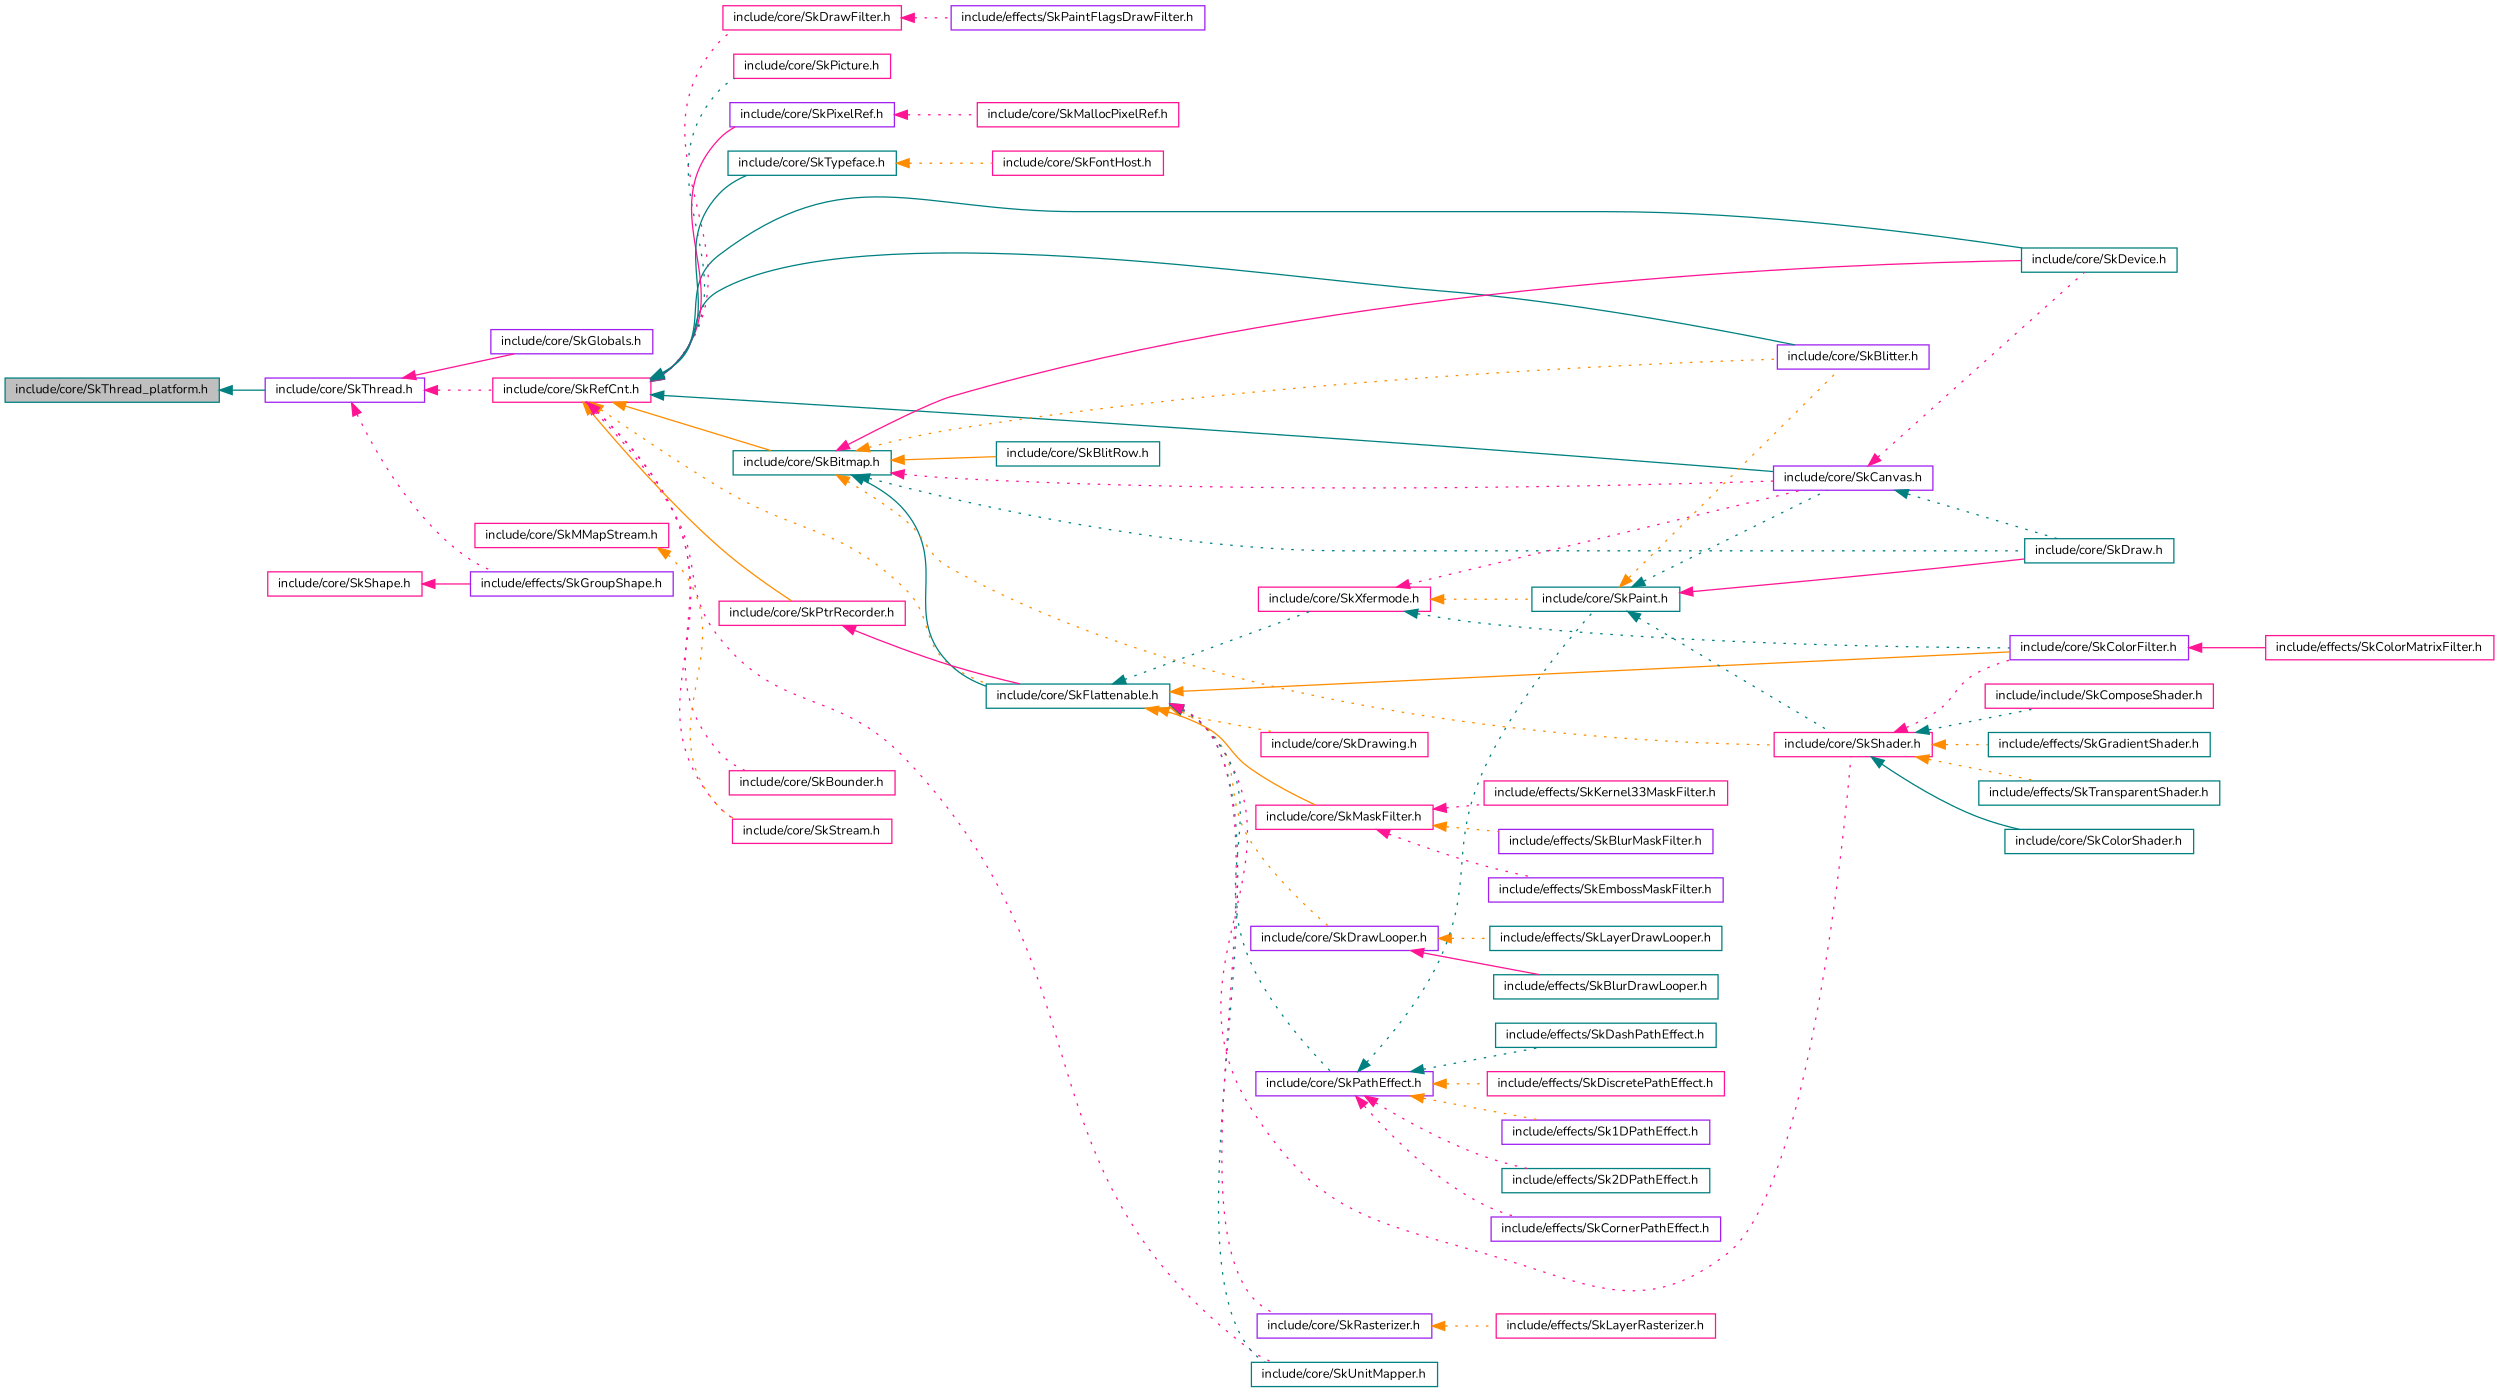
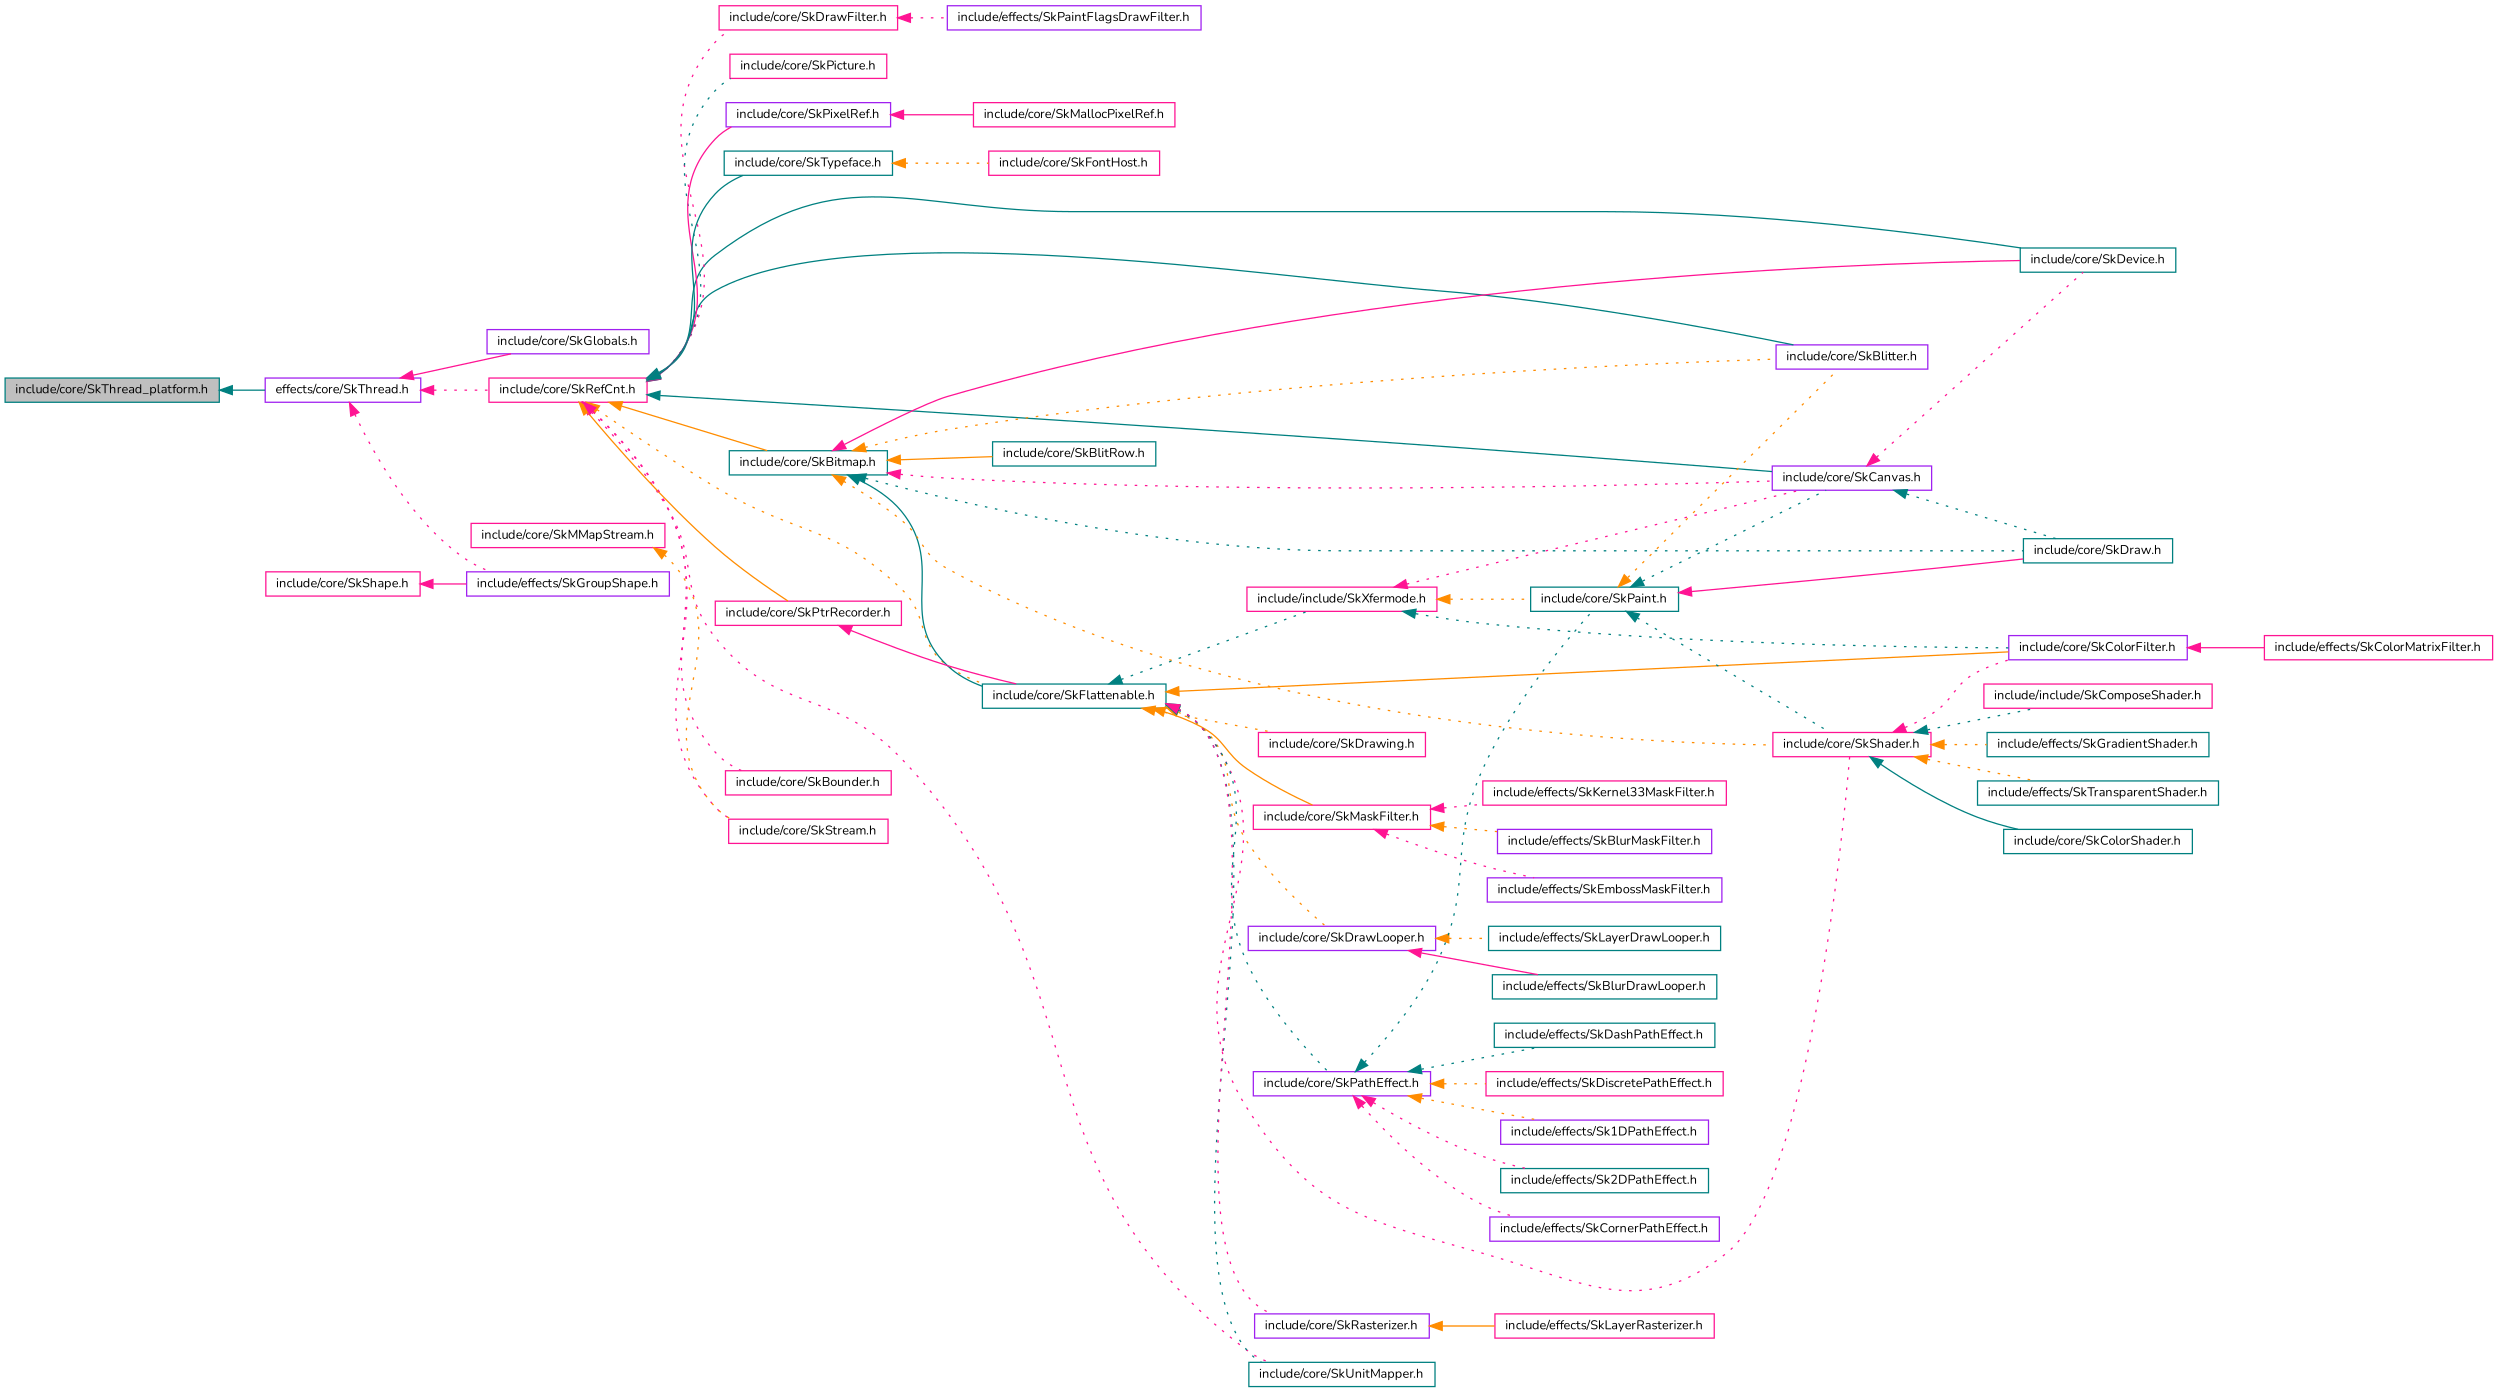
edge "include/core/SkMallocPixelRef.h" -> "include/core/SkPixelRef.h": style dotted -> solid
node "include/core/SkThread.h": label "include/core/SkThread.h" -> "effects/core/SkThread.h"
node "include/core/SkXfermode.h": label "include/core/SkXfermode.h" -> "include/include/SkXfermode.h"
edge "include/effects/SkLayerRasterizer.h" -> "include/core/SkRasterizer.h": style dotted -> solid
